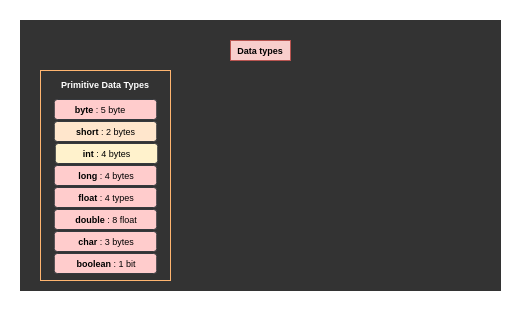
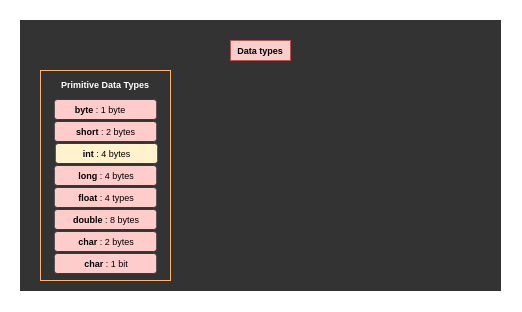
node "byte : 5 byte": label "byte : 5 byte" -> "byte : 1 byte"
node "short : 2 bytes": fillcolor #ffe6cc -> #ffcccc
node "double : 8 float": label "double : 8 float" -> "double : 8 bytes"
node "char : 3 bytes": label "char : 3 bytes" -> "char : 2 bytes"
node "boolean : 1 bit": label "boolean : 1 bit" -> "char : 1 bit"
